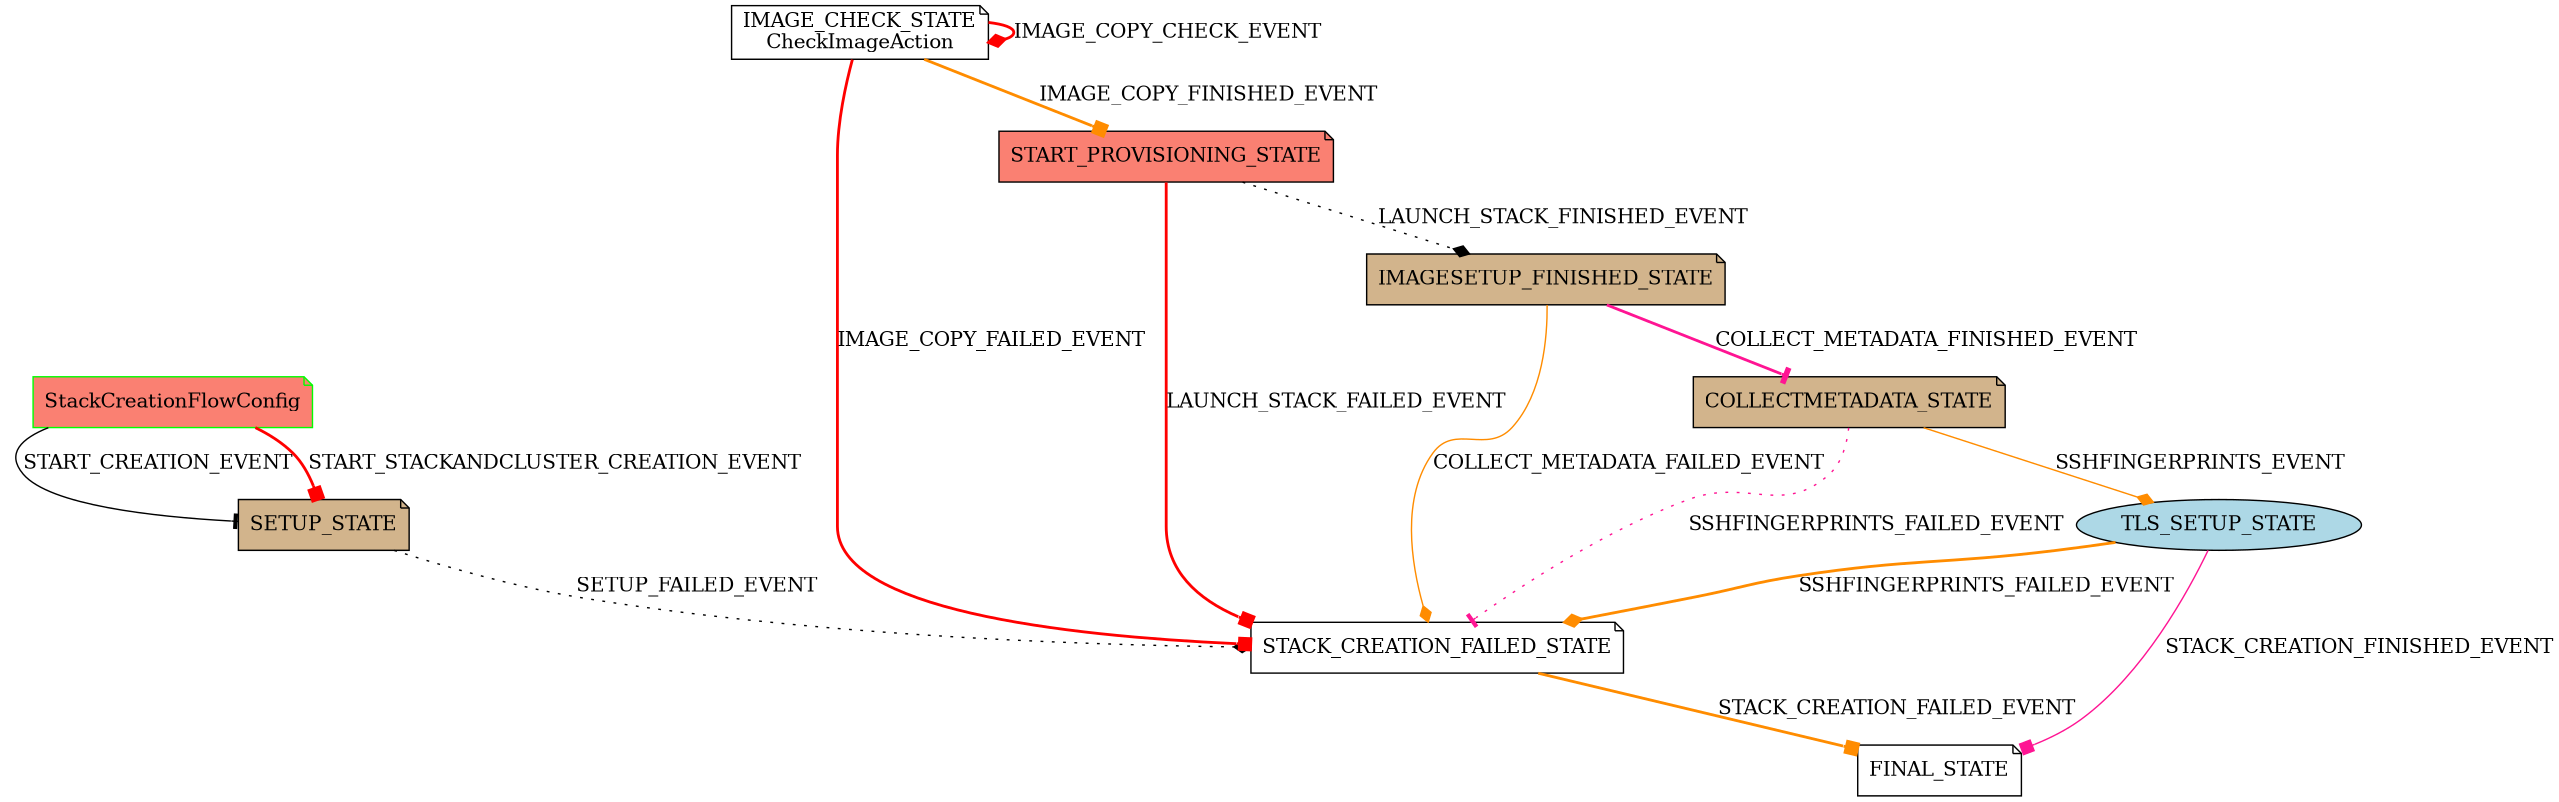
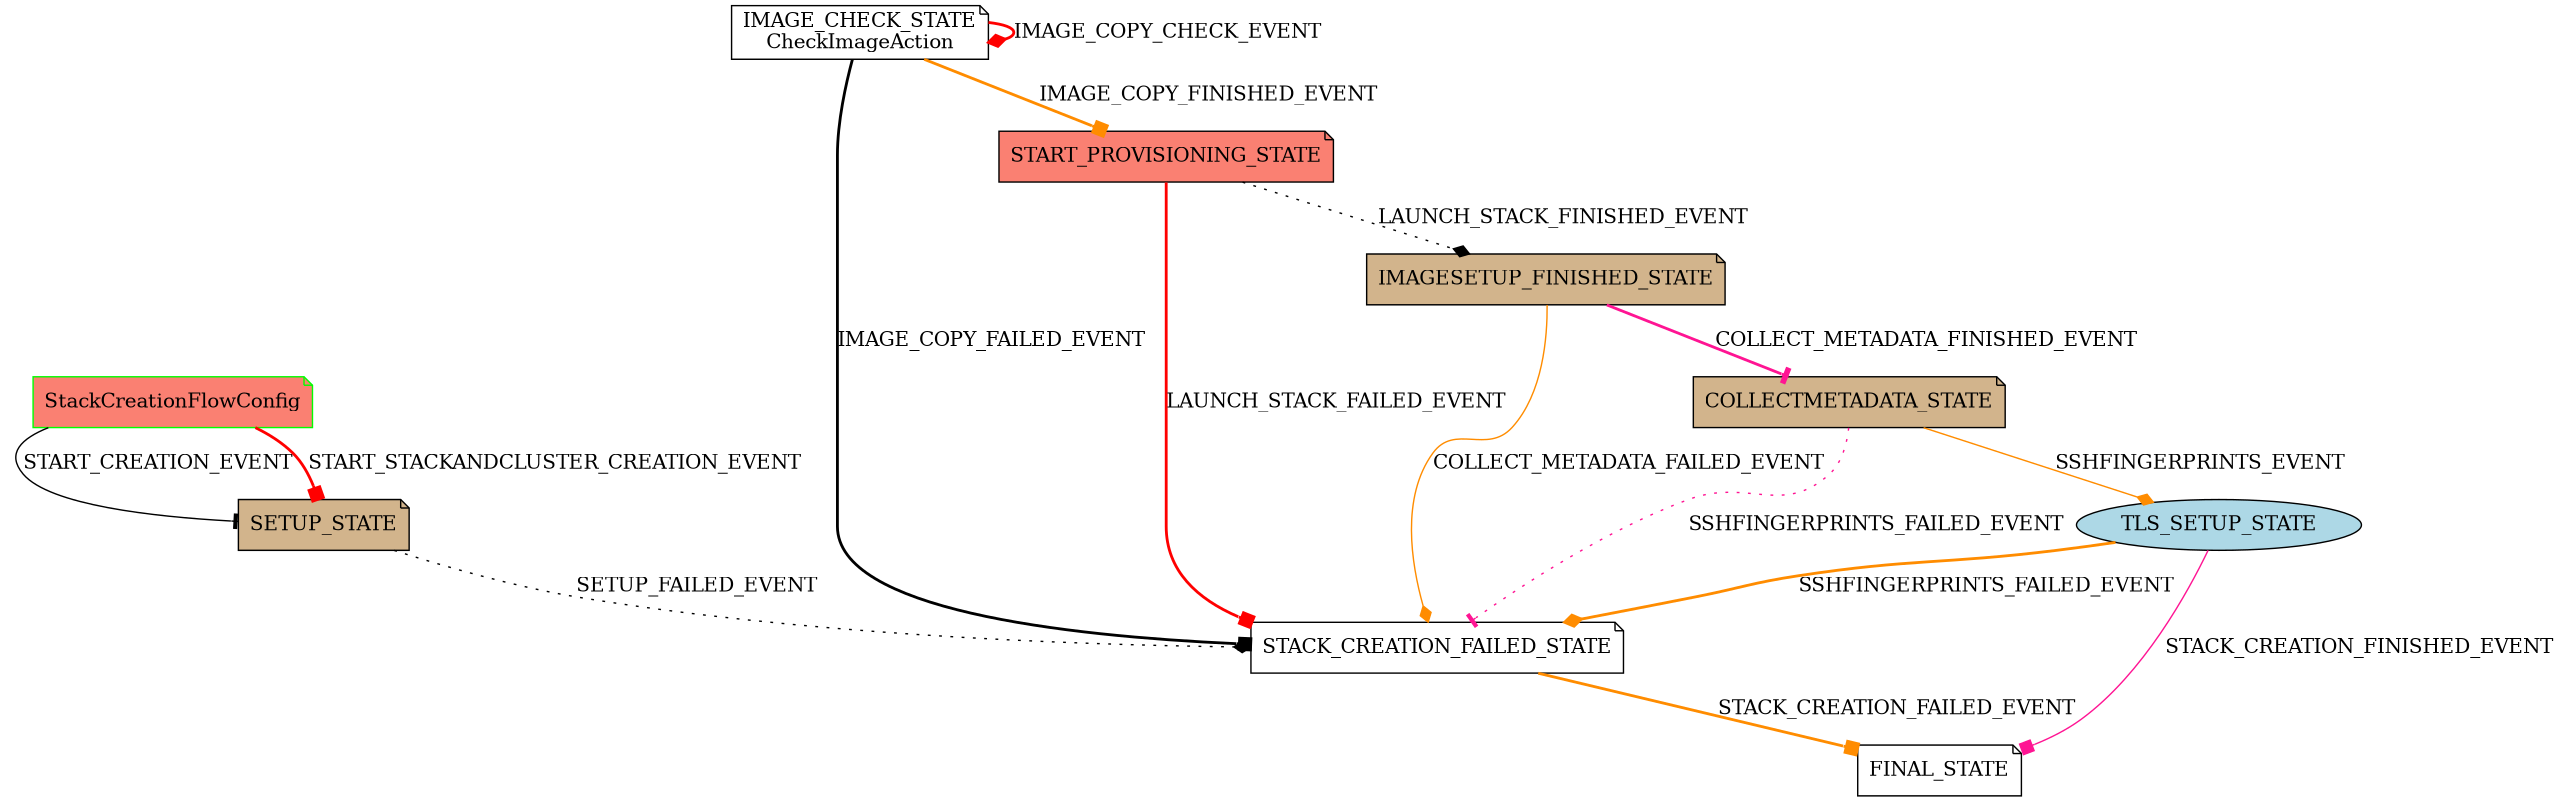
edge "IMAGE_CHECK_STATE CheckImageAction" -> "STACK_CREATION_FAILED_STATE": color red -> black
